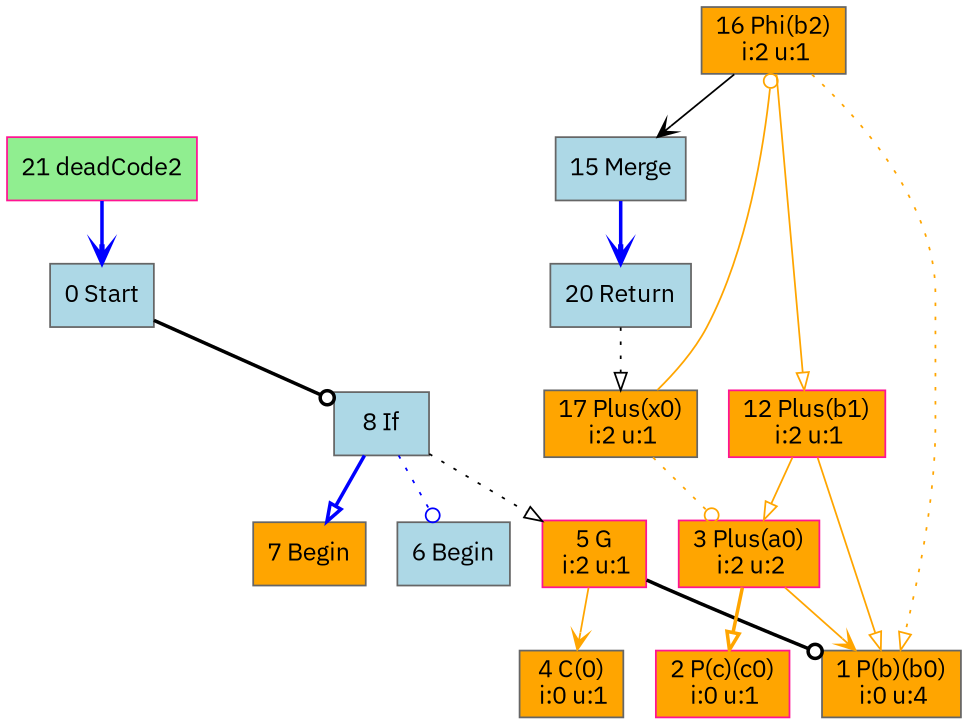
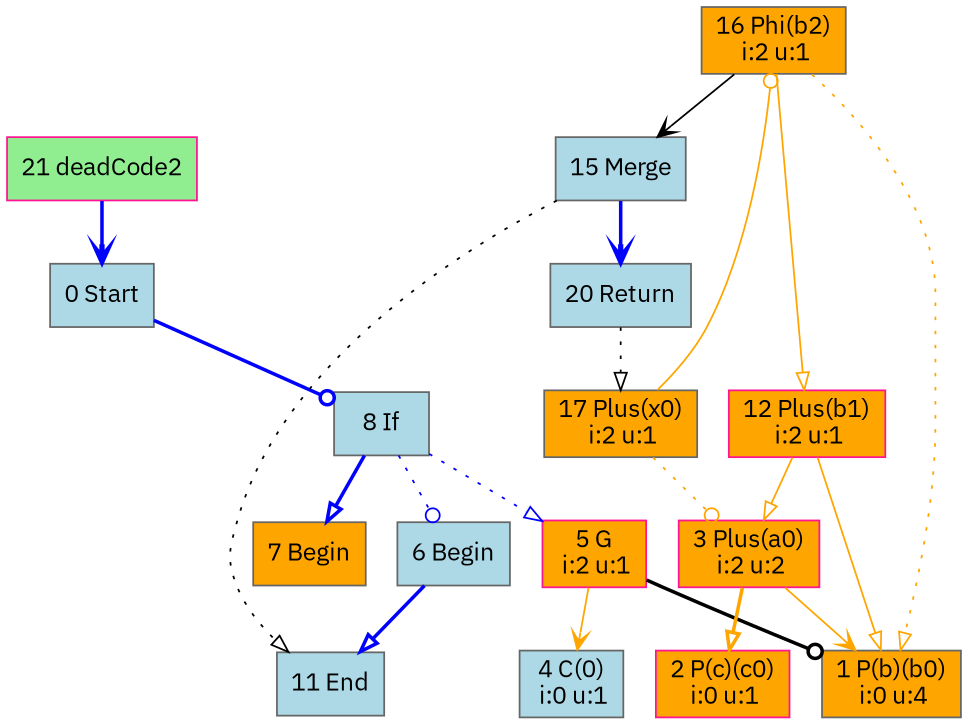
edge "0 Start" -> "8 If": color black -> blue
edge "8 If" -> "5 G i:2 u:1": color black -> blue
node "11 End": added
node "4 C(0) i:0 u:1": fillcolor orange -> lightblue
